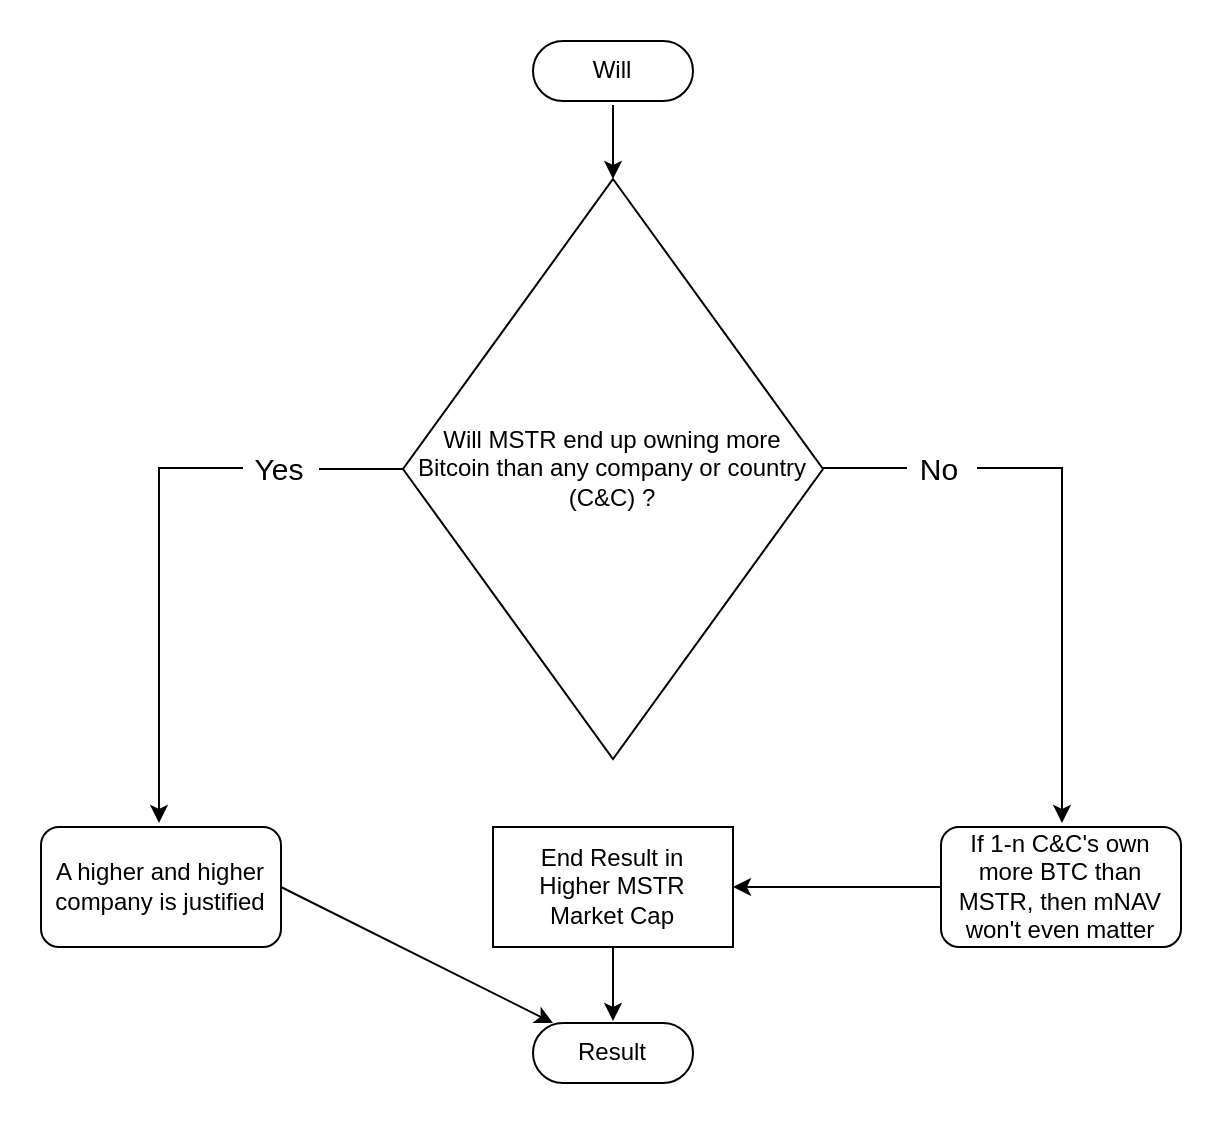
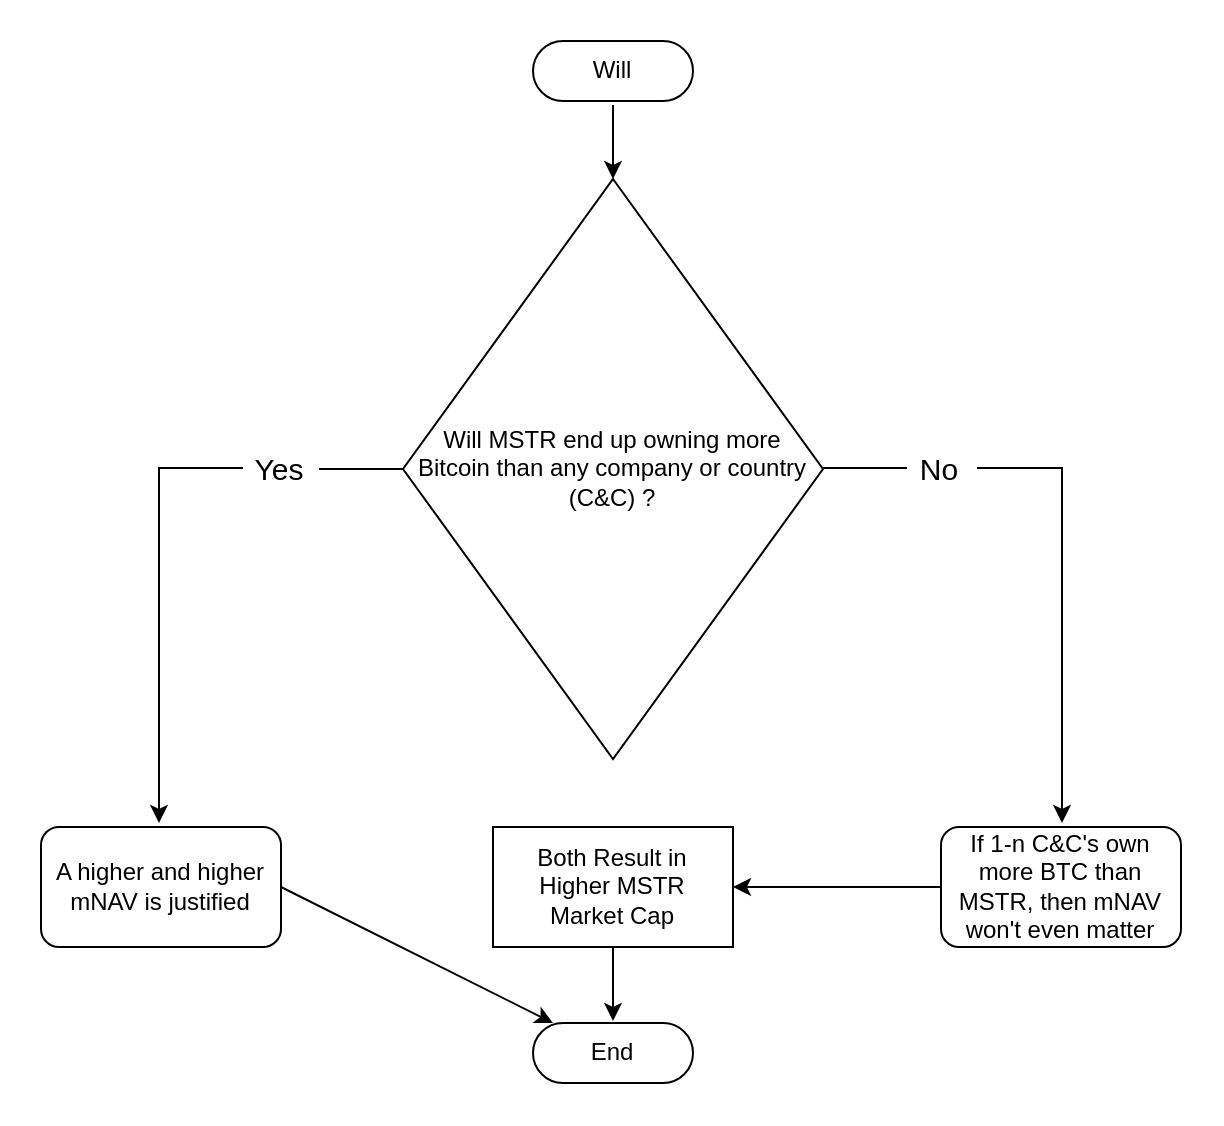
node "A higher and higher company is justified": label "A higher and higher company is justified" -> "A higher and higher mNAV is justified"
node "End Result in Higher MSTR Market Cap": label "End Result in Higher MSTR Market Cap" -> "Both Result in Higher MSTR Market Cap"
node "Result": label "Result" -> "End"
